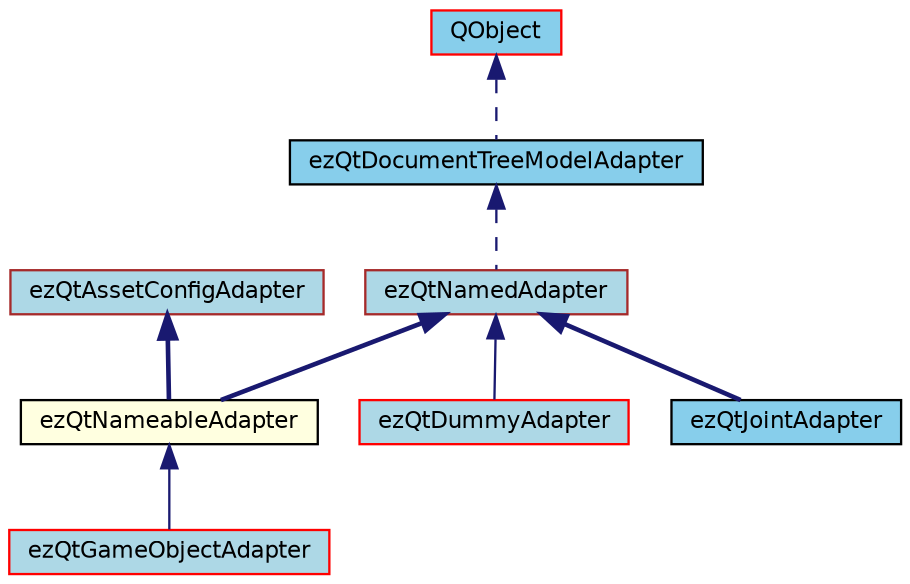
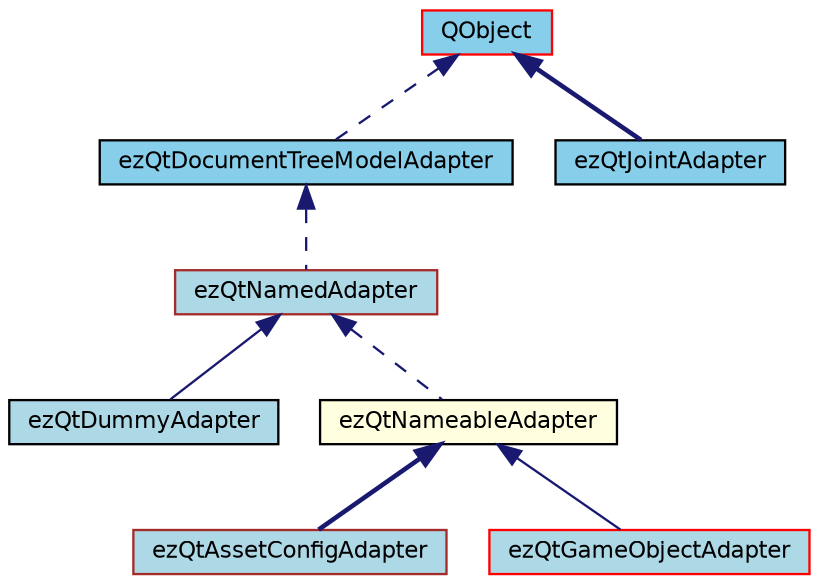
edge "ezQtNameableAdapter" -> "ezQtNamedAdapter": style bold -> dashed
edge "ezQtJointAdapter" -> "ezQtNamedAdapter": now "ezQtJointAdapter" -> "QObject"
edge "ezQtNameableAdapter" -> "ezQtAssetConfigAdapter": reversed
node "ezQtDummyAdapter": color red -> black
